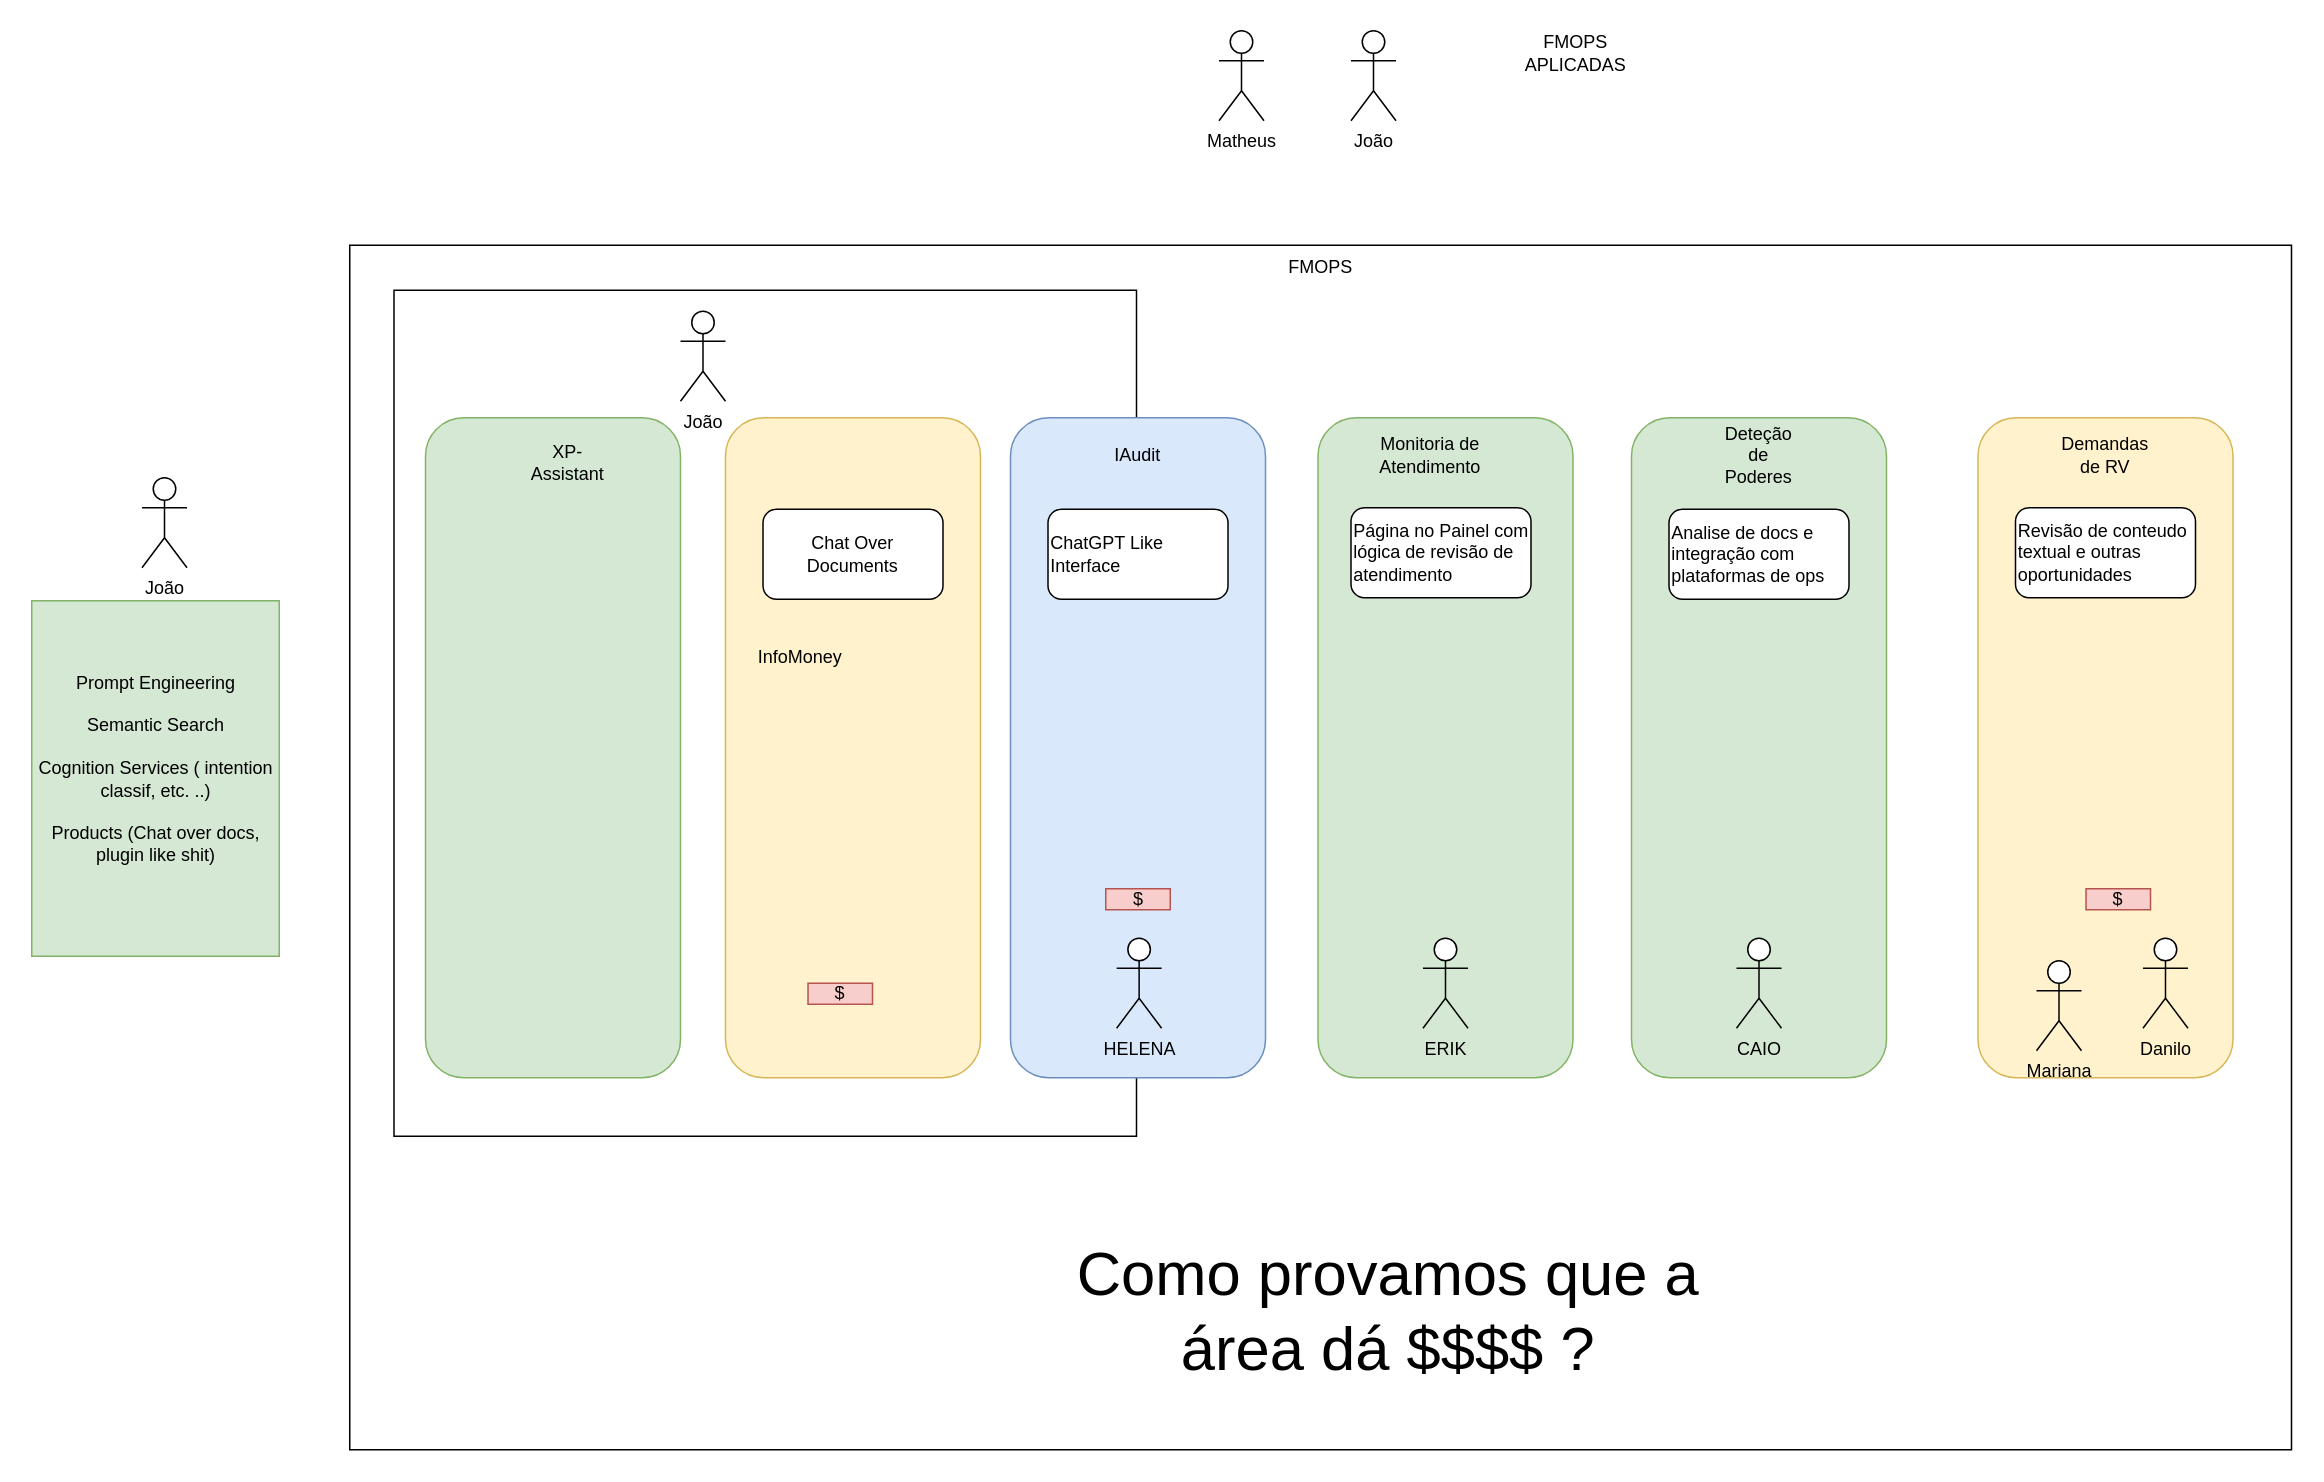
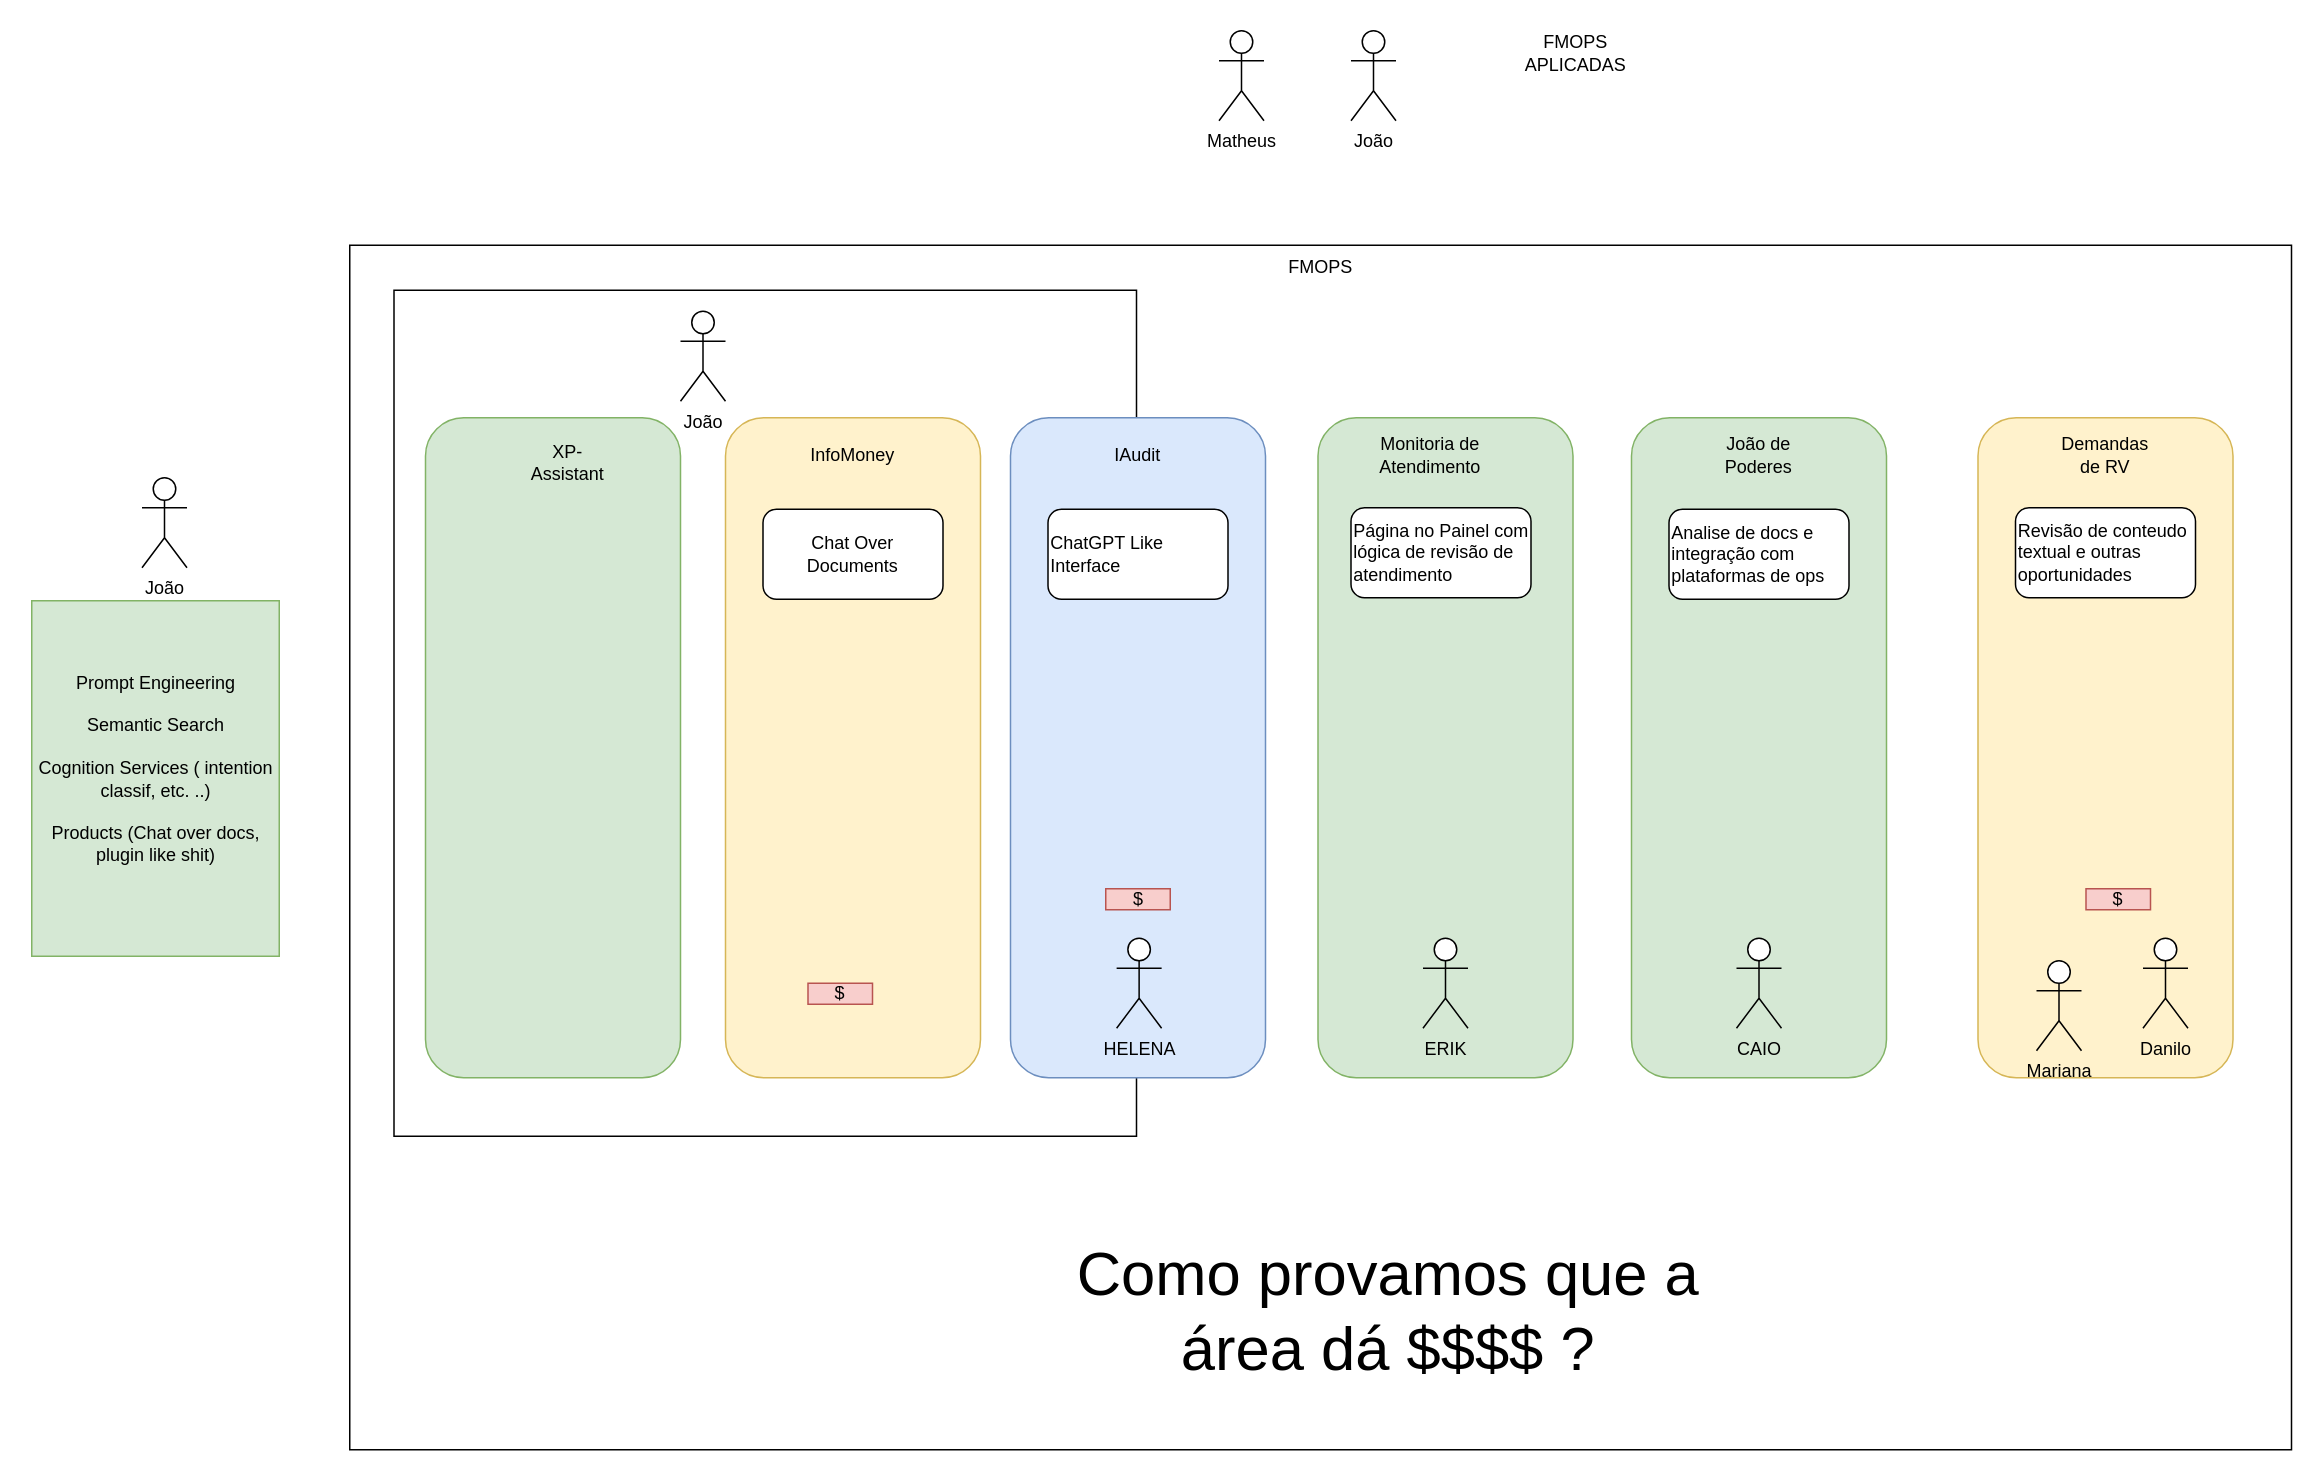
node "Deteção de Poderes": label "Deteção de Poderes" -> "João de Poderes"
node "InfoMoney": moved (800, 658) -> (853, 455)
